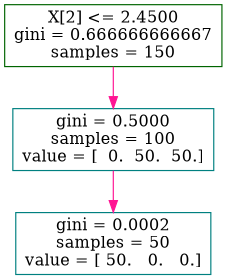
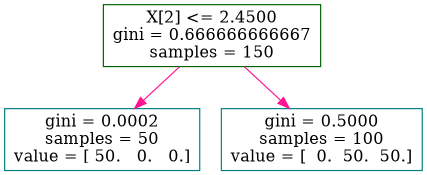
edge "gini = 0.5000 samples = 100 value = [  0.  50.  50.]" -> "gini = 0.0002 samples = 50 value = [ 50.   0.   0.]": now "X[2] <= 2.4500 gini = 0.666666666667 samples = 150" -> "gini = 0.0002 samples = 50 value = [ 50.   0.   0.]"
